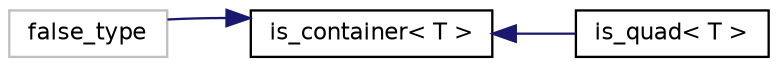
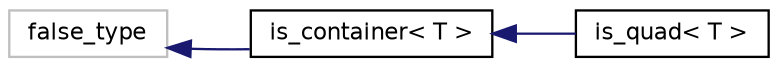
edge "false_type" -> "is_container< T >": reversed
